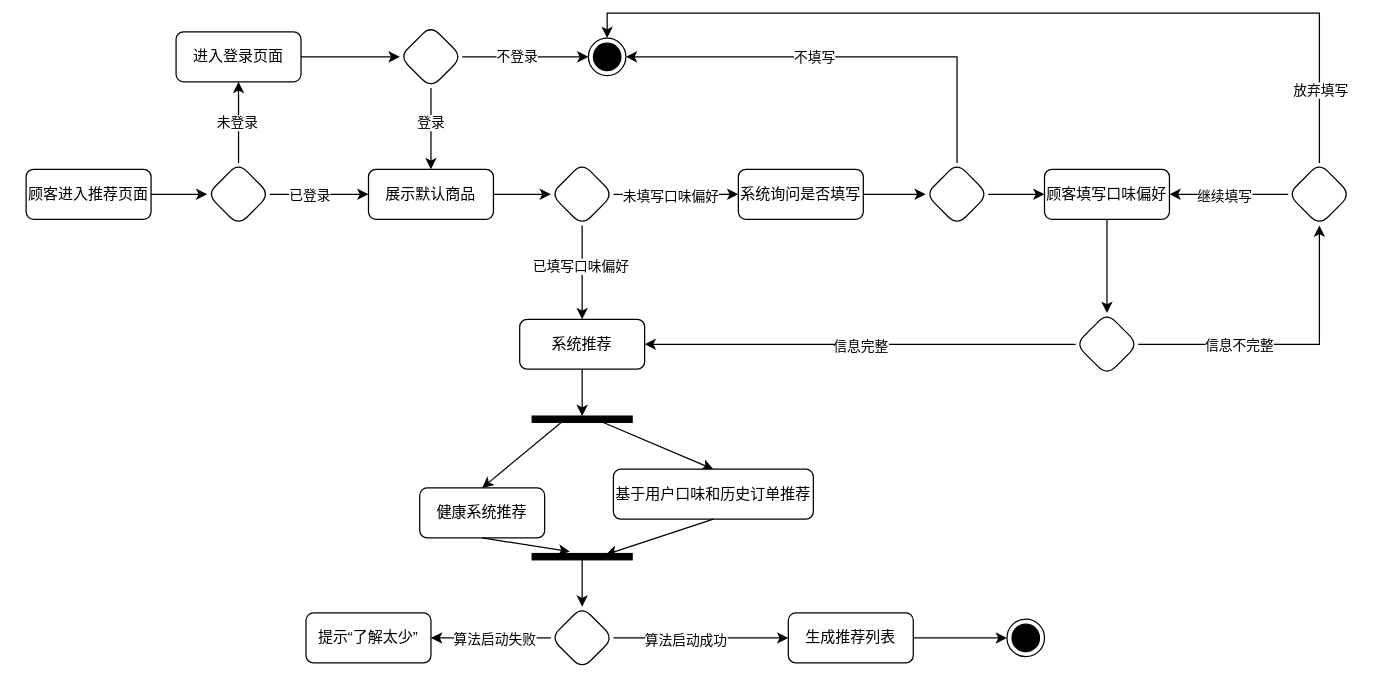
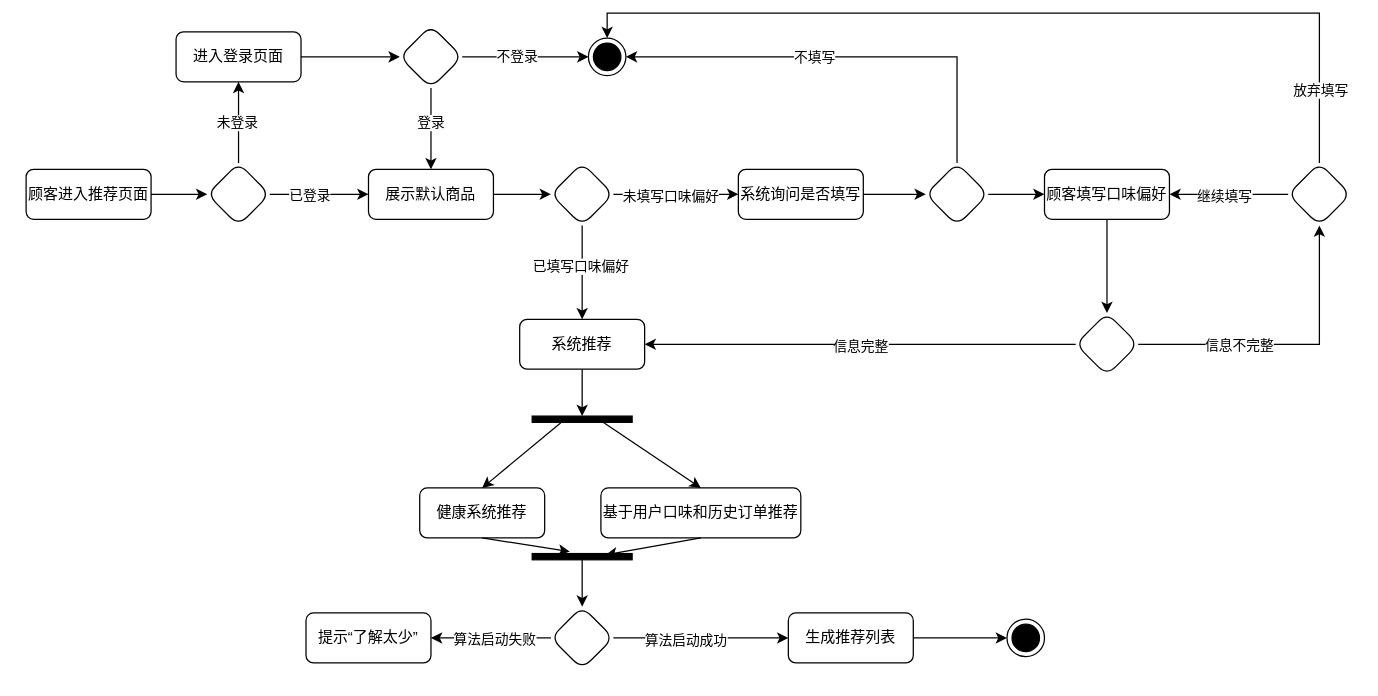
node "基于用户口味和历史订单推荐": moved (713, 494) -> (701, 513)
